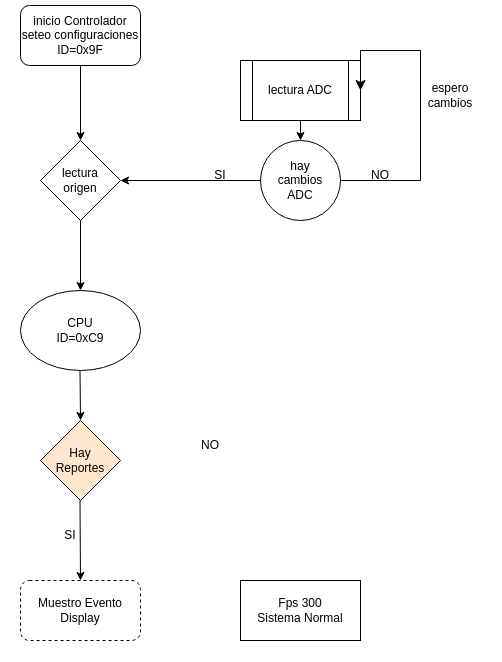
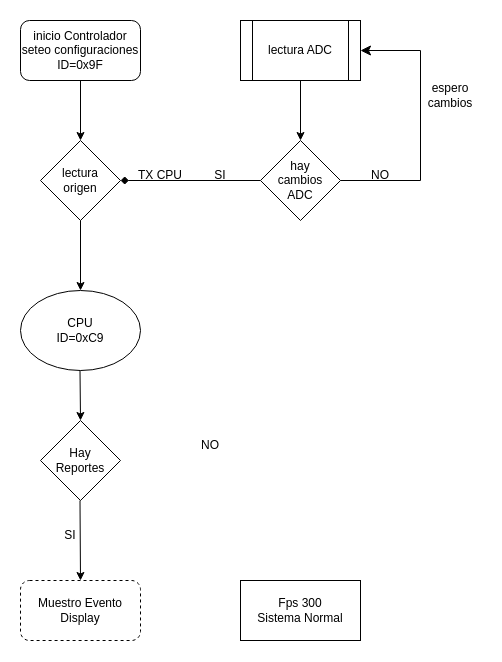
node "inicio Controlador seteo configuraciones ID=0x9F": moved (81, 36) -> (81, 51)
node "lectura ADC": moved (301, 91) -> (301, 51)
node "TX CPU": added
edge "hay cambios ADC" -> "lectura origen": arrowhead classic -> diamond
node "hay cambios ADC": shape ellipse -> diamond
node "Hay Reportes": fillcolor #ffe6cc -> #ffffff
